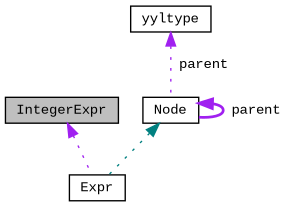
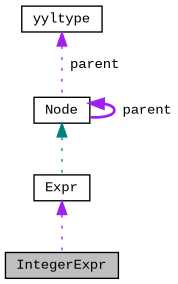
edge "Expr" -> "IntegerExpr": reversed
